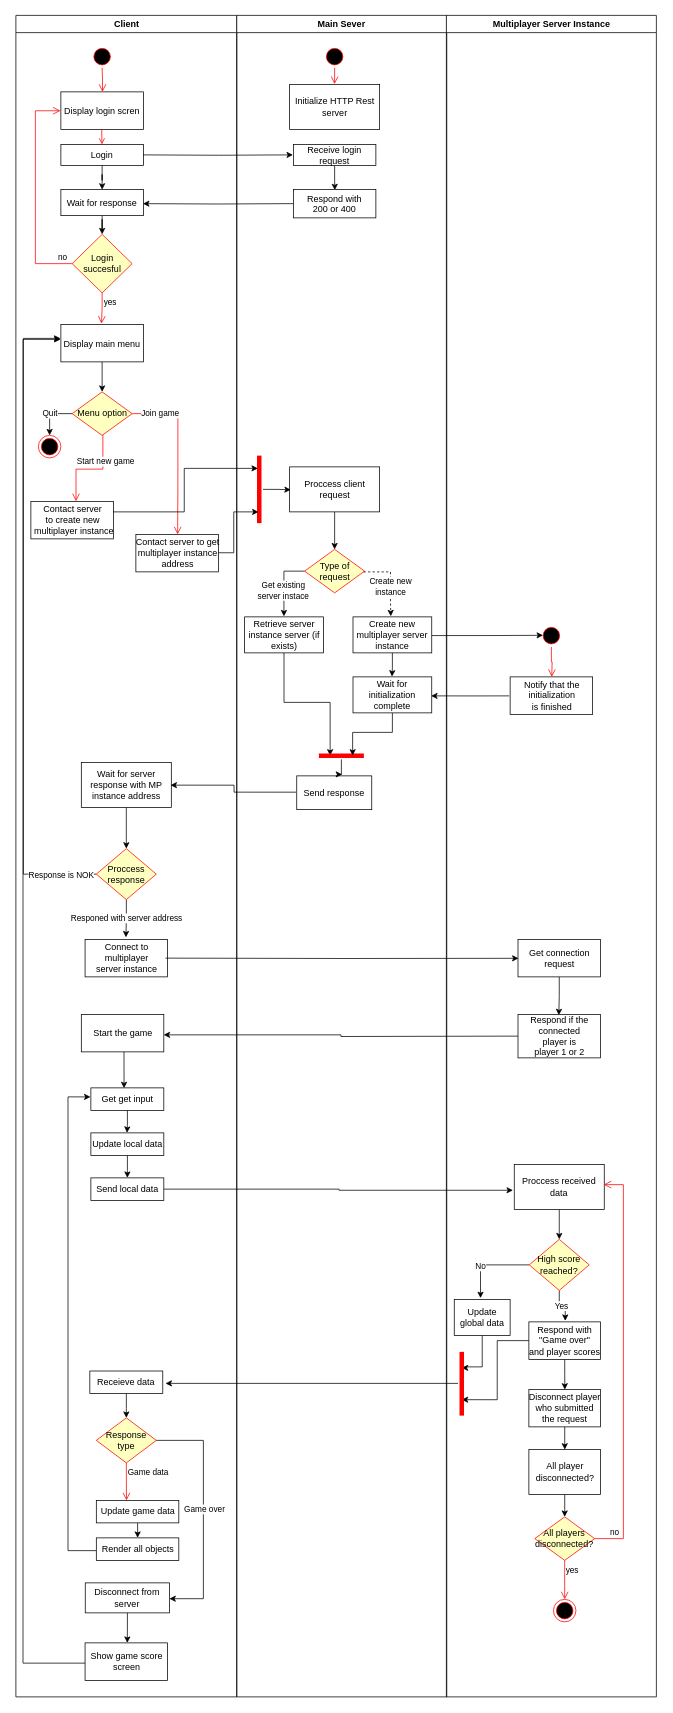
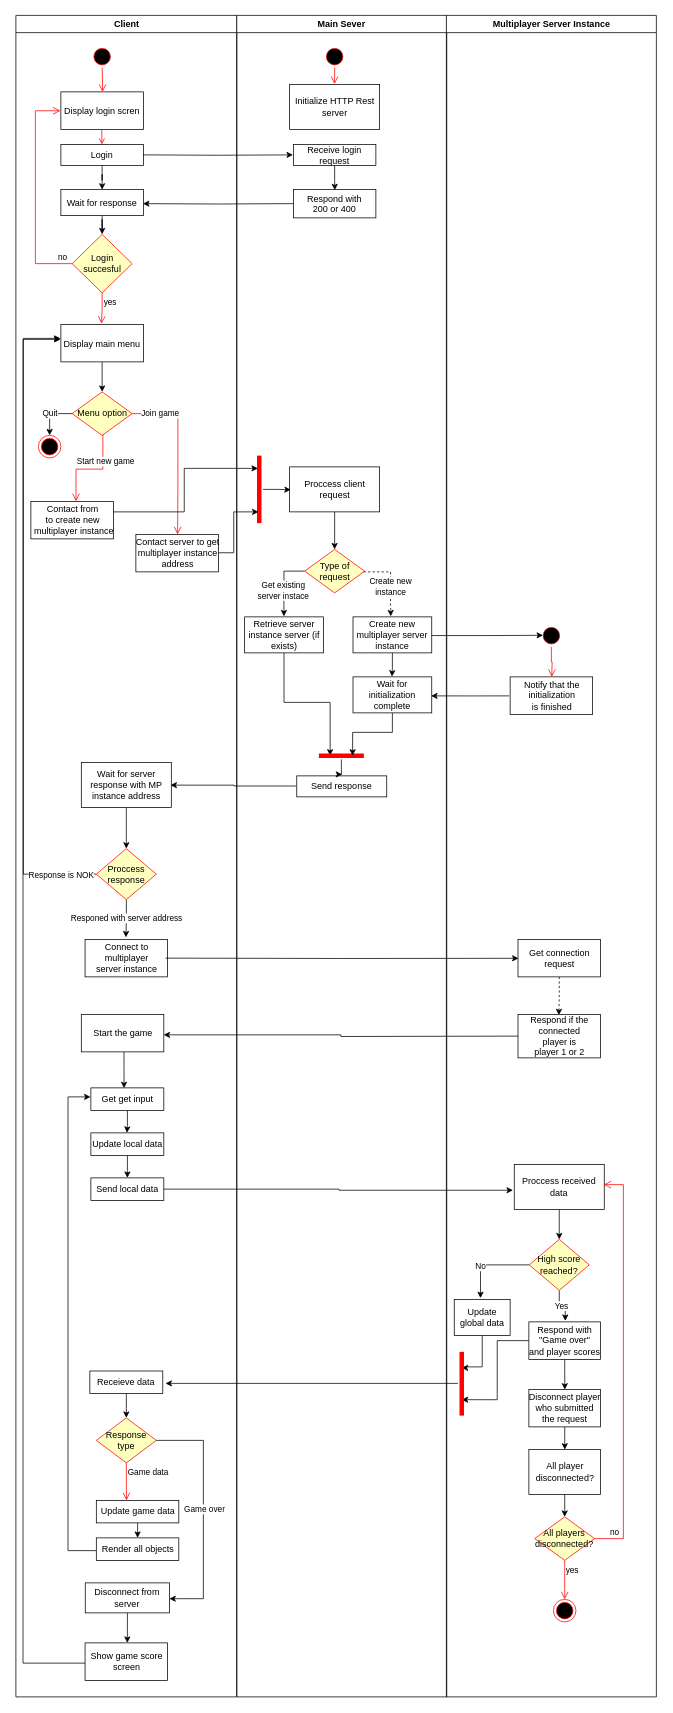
node "Contact server to create new multiplayer instance": label "Contact server to create new multiplayer instance" -> "Contact from to create new multiplayer instance"
node "Send response": size 75x34 -> 90x21
edge "Get connection request" -> "Respond if the connected player is player 1 or 2": style solid -> dashed
